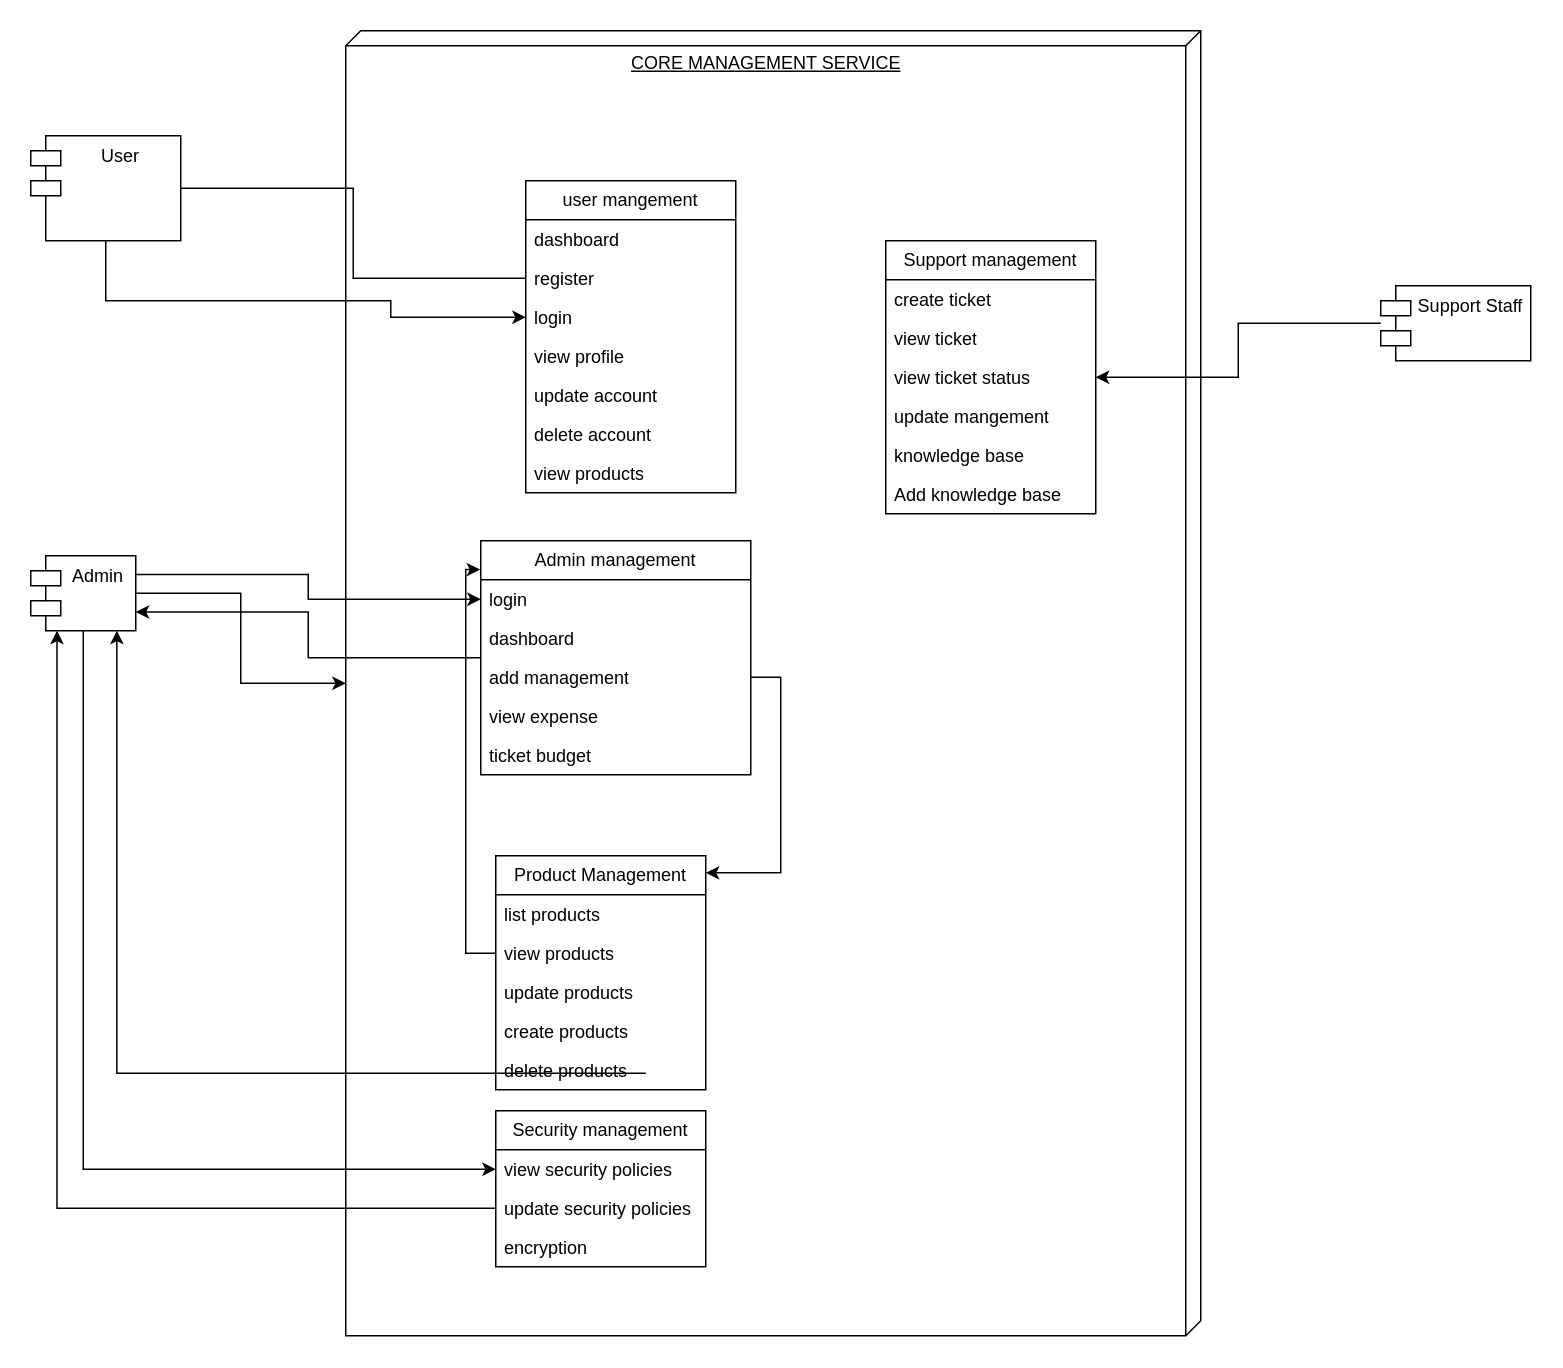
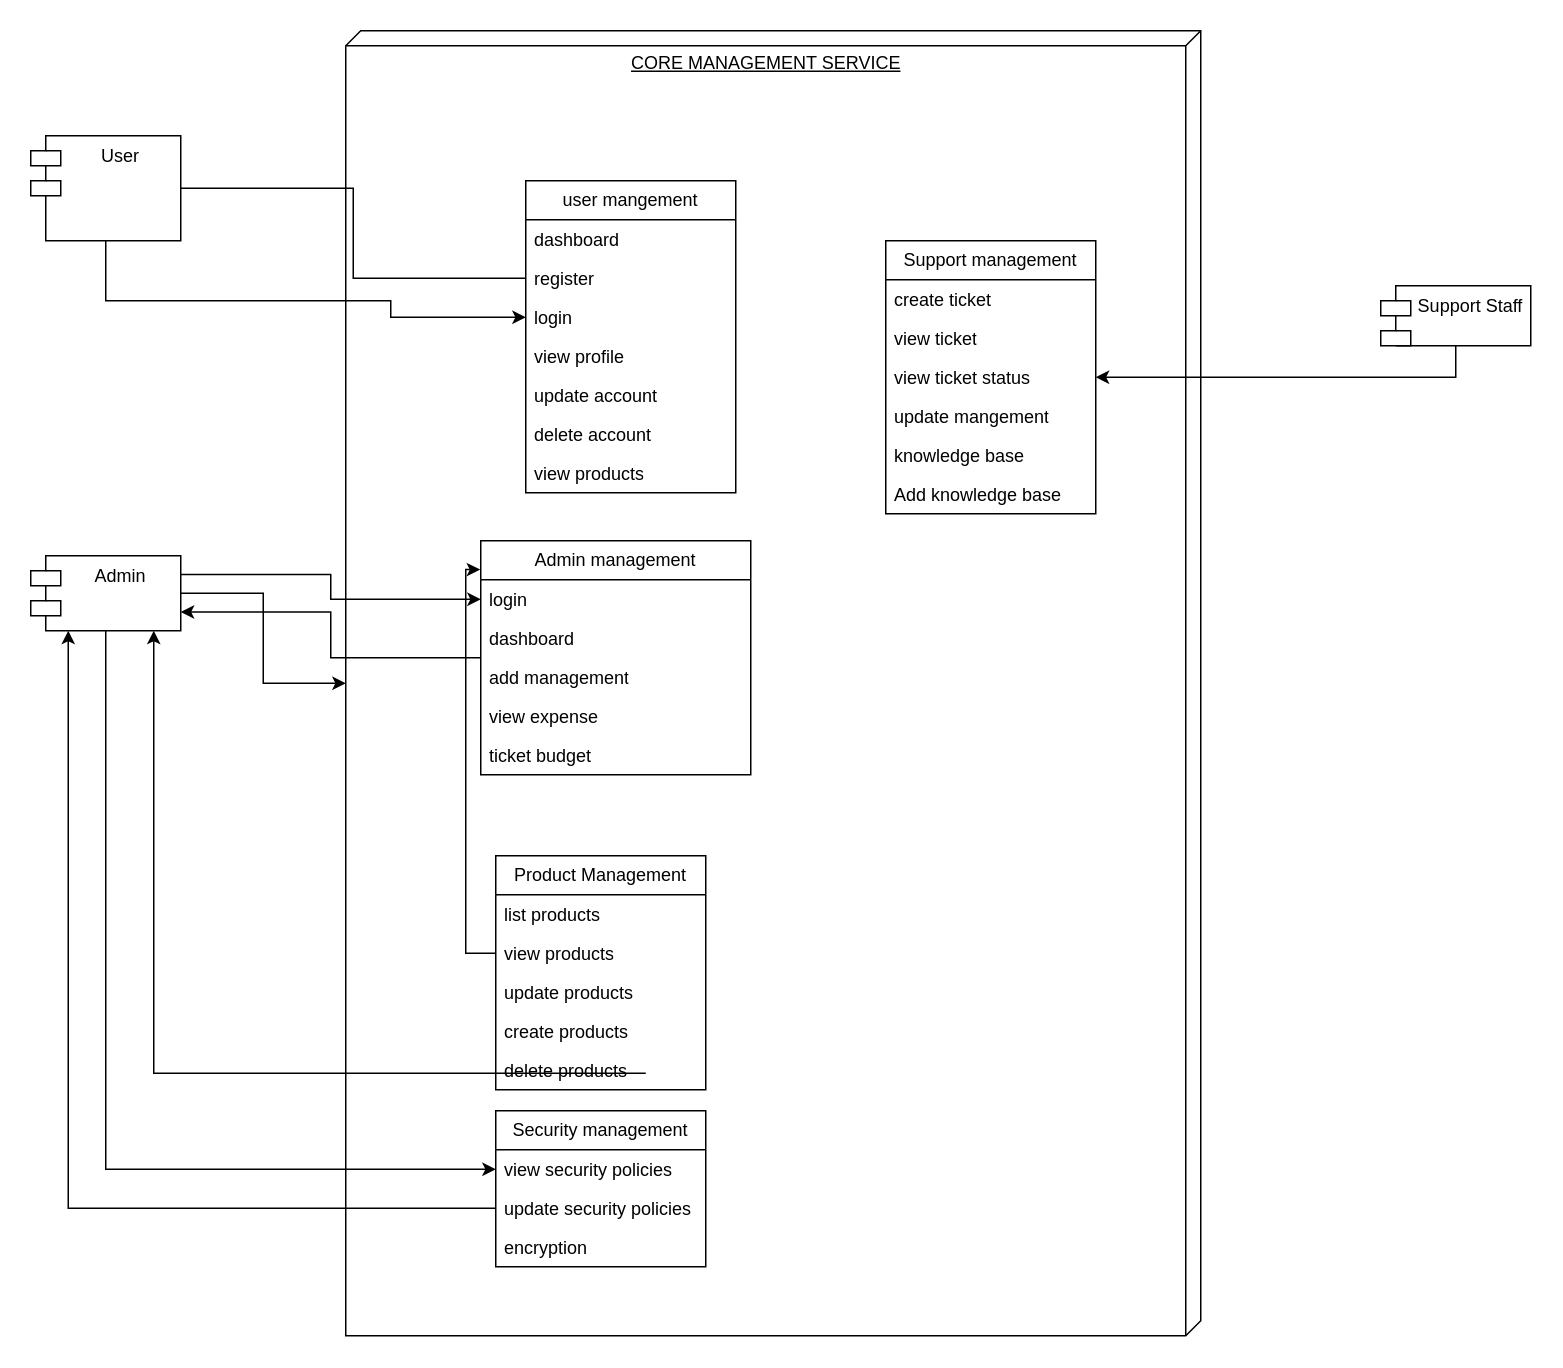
node "Support Staff": size 150x75 -> 150x60
node "Admin": size 105x75 -> 150x75
edge "add management" -> "Product Management": removed
